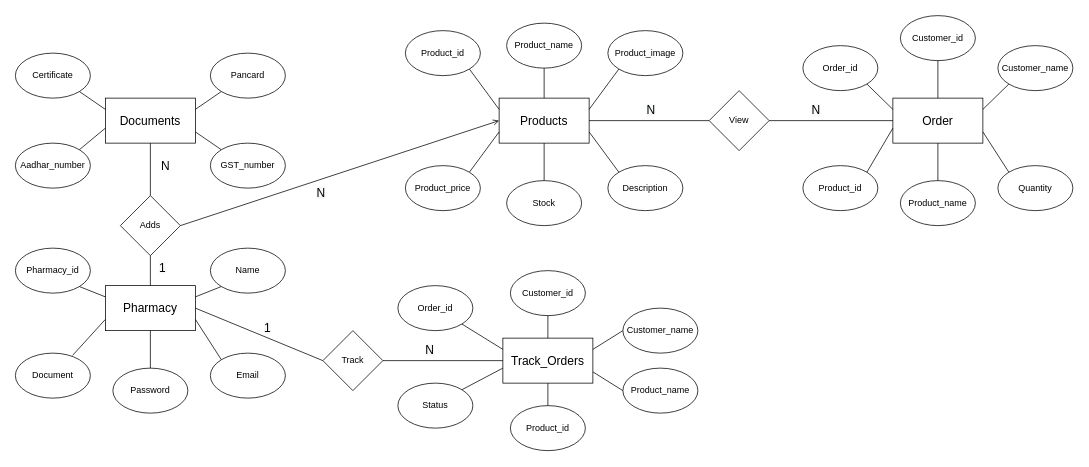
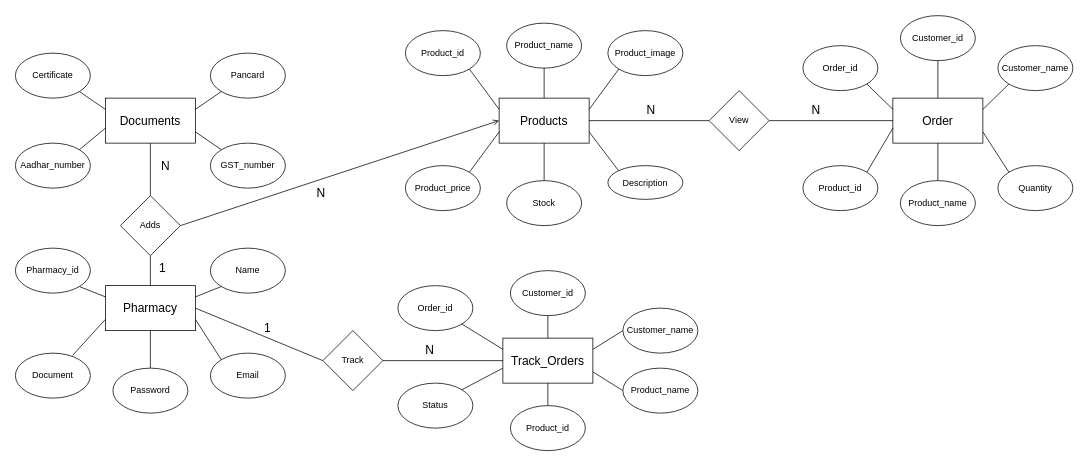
node "Description": size 75x45 -> 75x34
